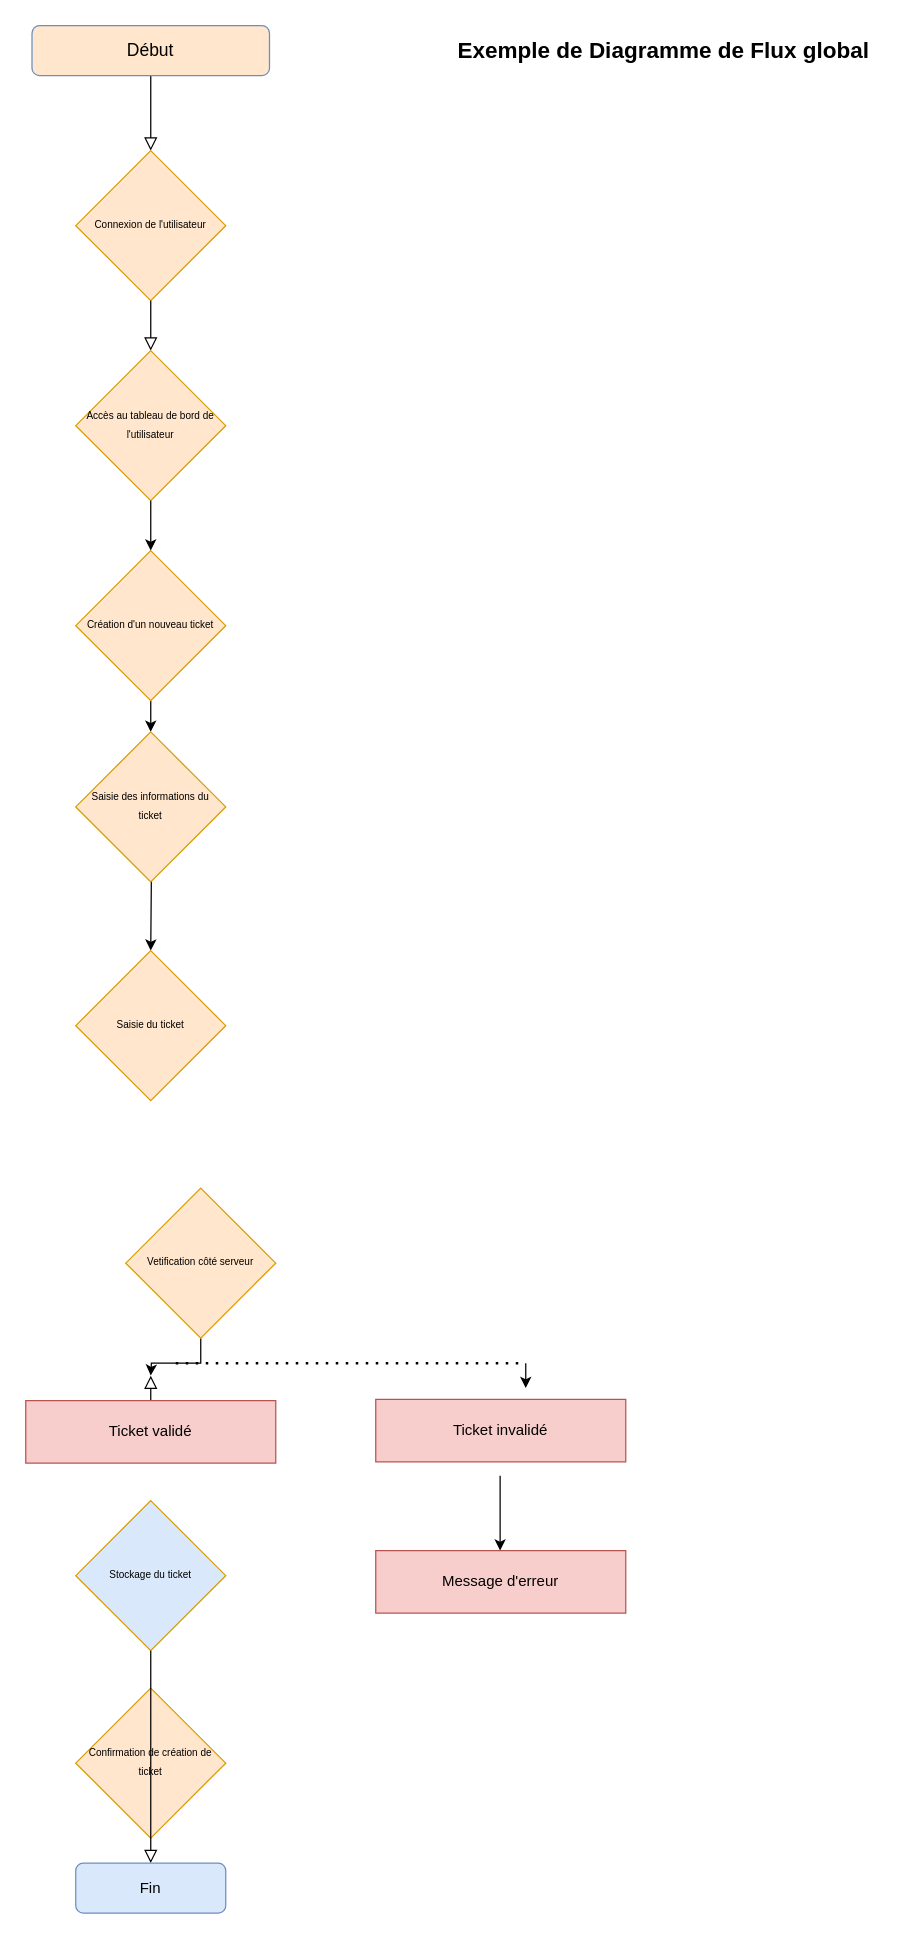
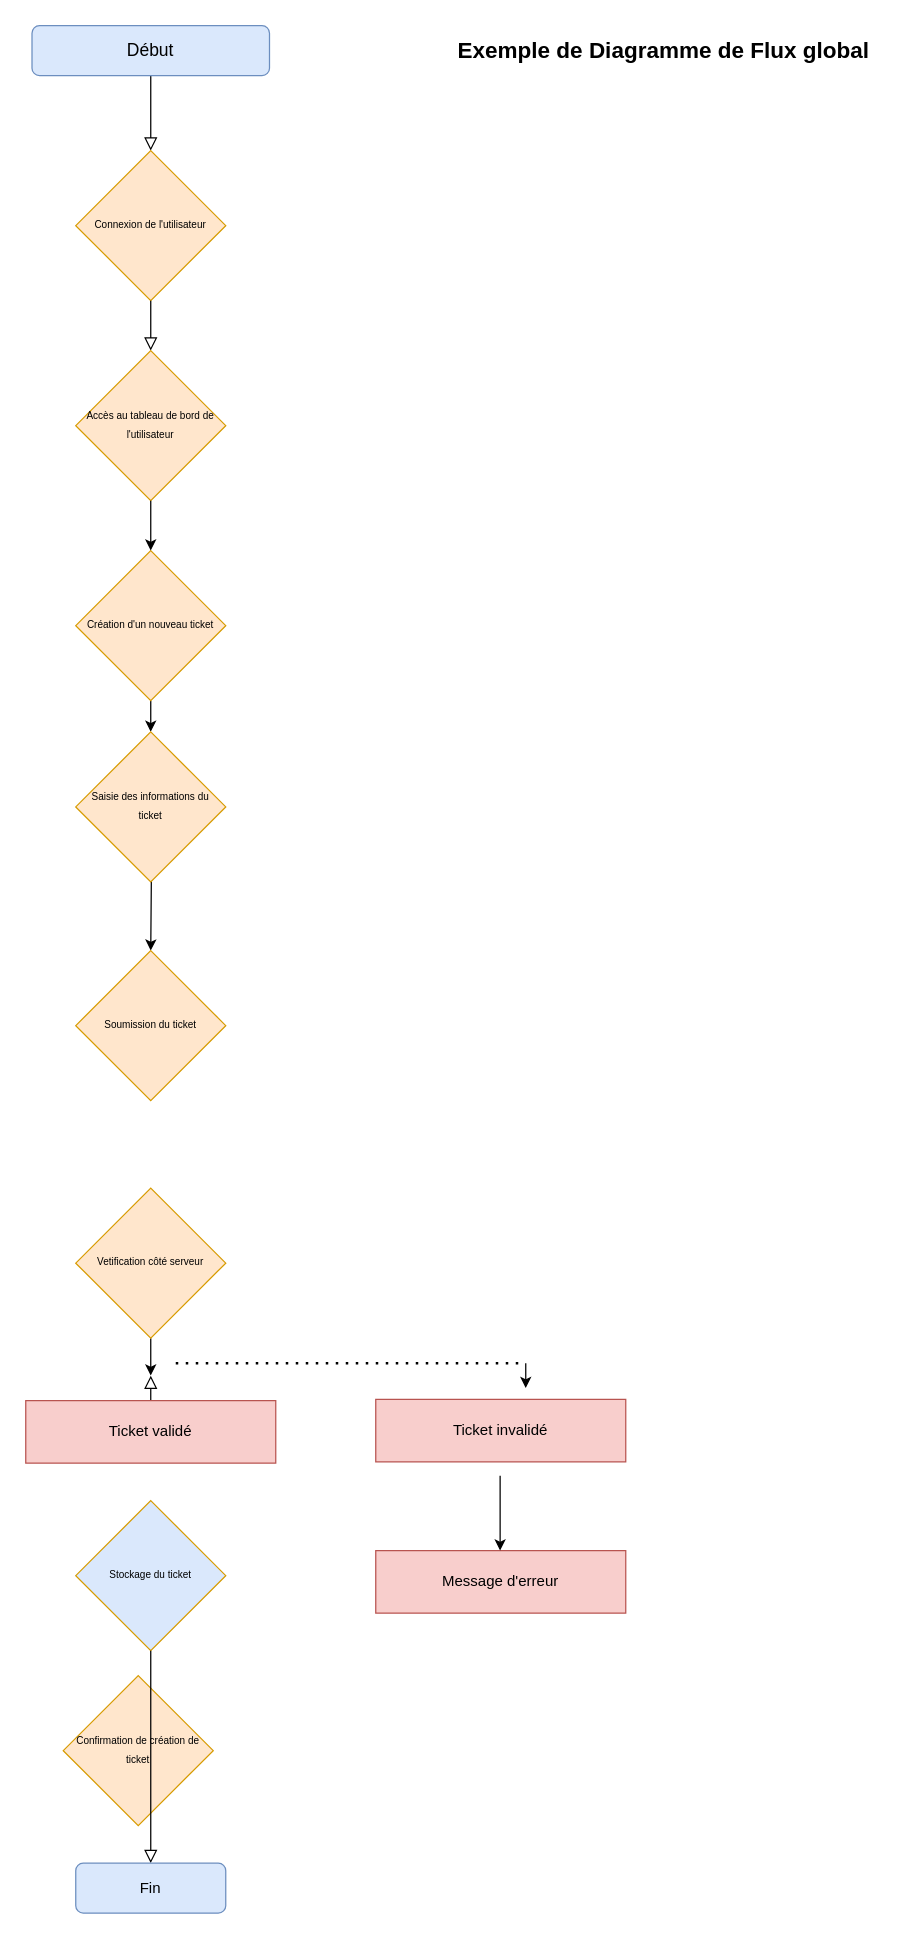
node "Début": fillcolor #ffe6cc -> #dae8fc
node "Saisie du ticket": label "Saisie du ticket" -> "Soumission du ticket"
node "Vetification côté serveur": moved (201, 1263) -> (151, 1263)
node "Confirmation de création de ticket": moved (151, 1763) -> (138, 1751)
